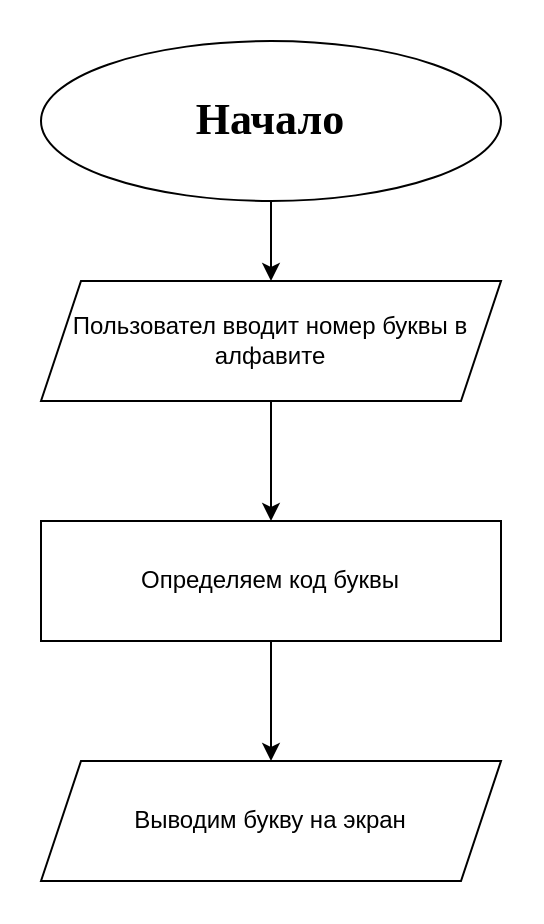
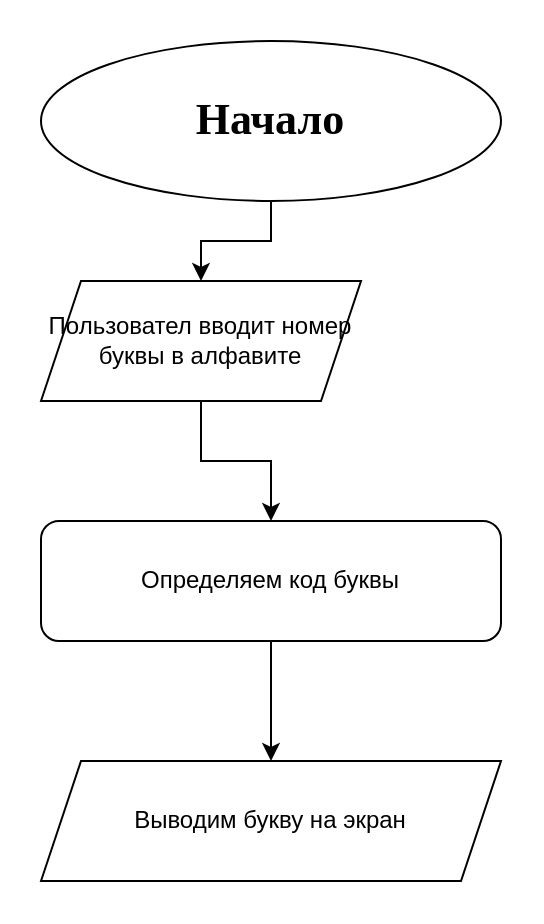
node "Пользовател вводит номер буквы в алфавите": size 460x120 -> 320x120
node "Определяем код буквы": shape rectangle -> rounded rectangle
